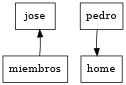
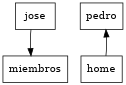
edge "pedro" -> "home": reversed
edge "miembros" -> "jose": reversed
